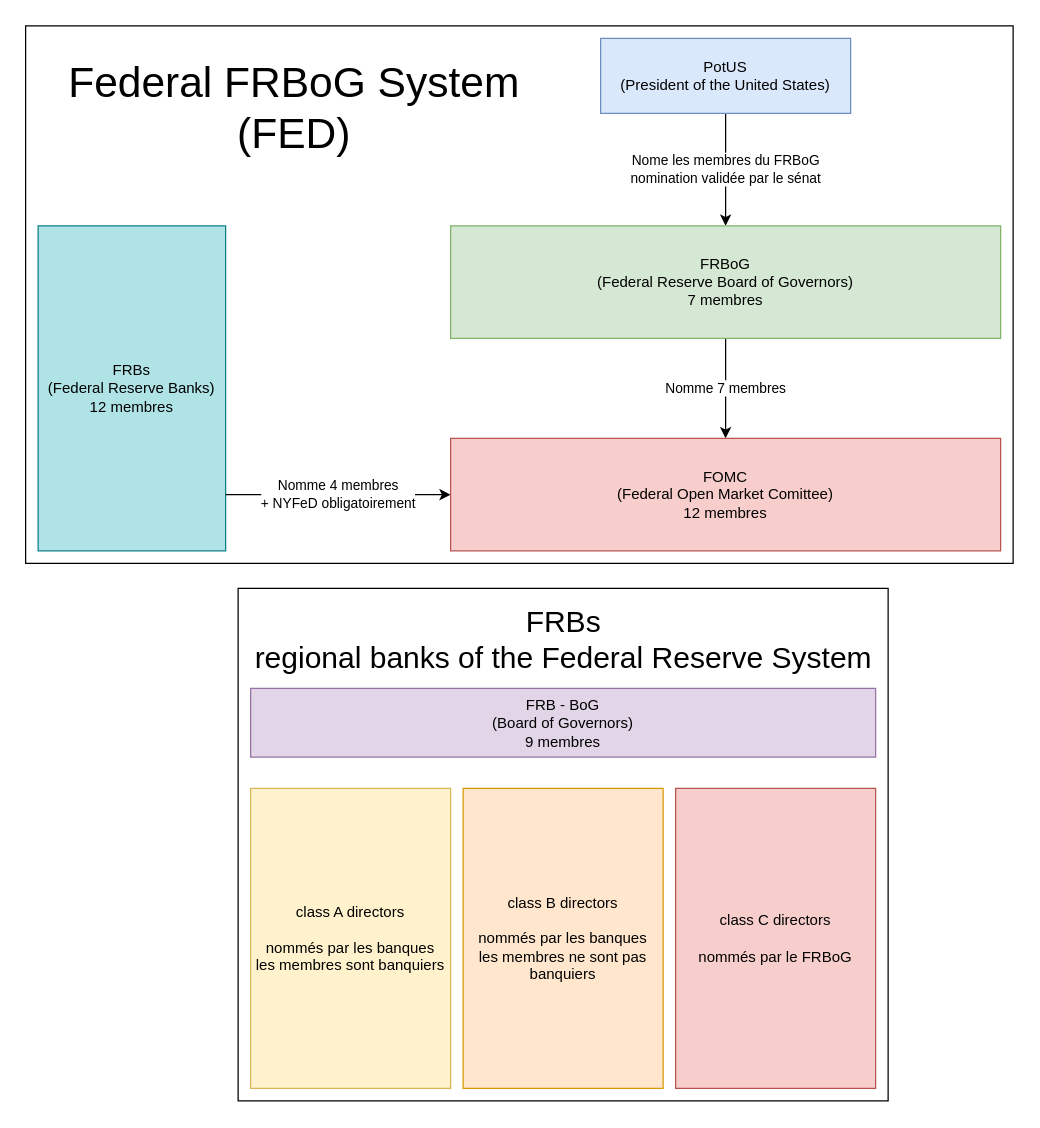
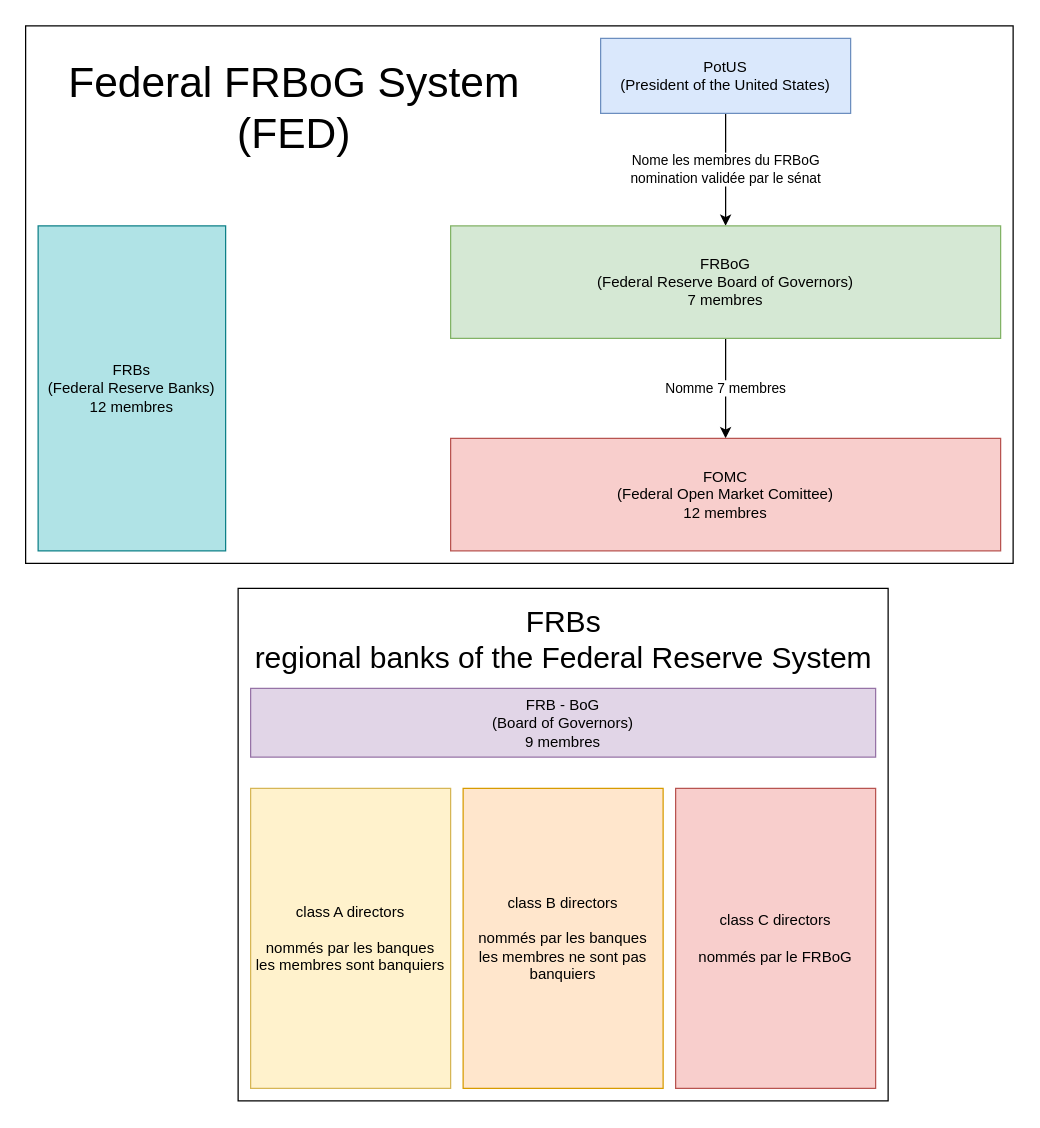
edge "FRBs (Federal Reserve Banks) 12 membres" -> "FOMC (Federal Open Market Comittee) 12 membres": removed, label "Nomme 4 membres + NYFeD obligatoirement"
